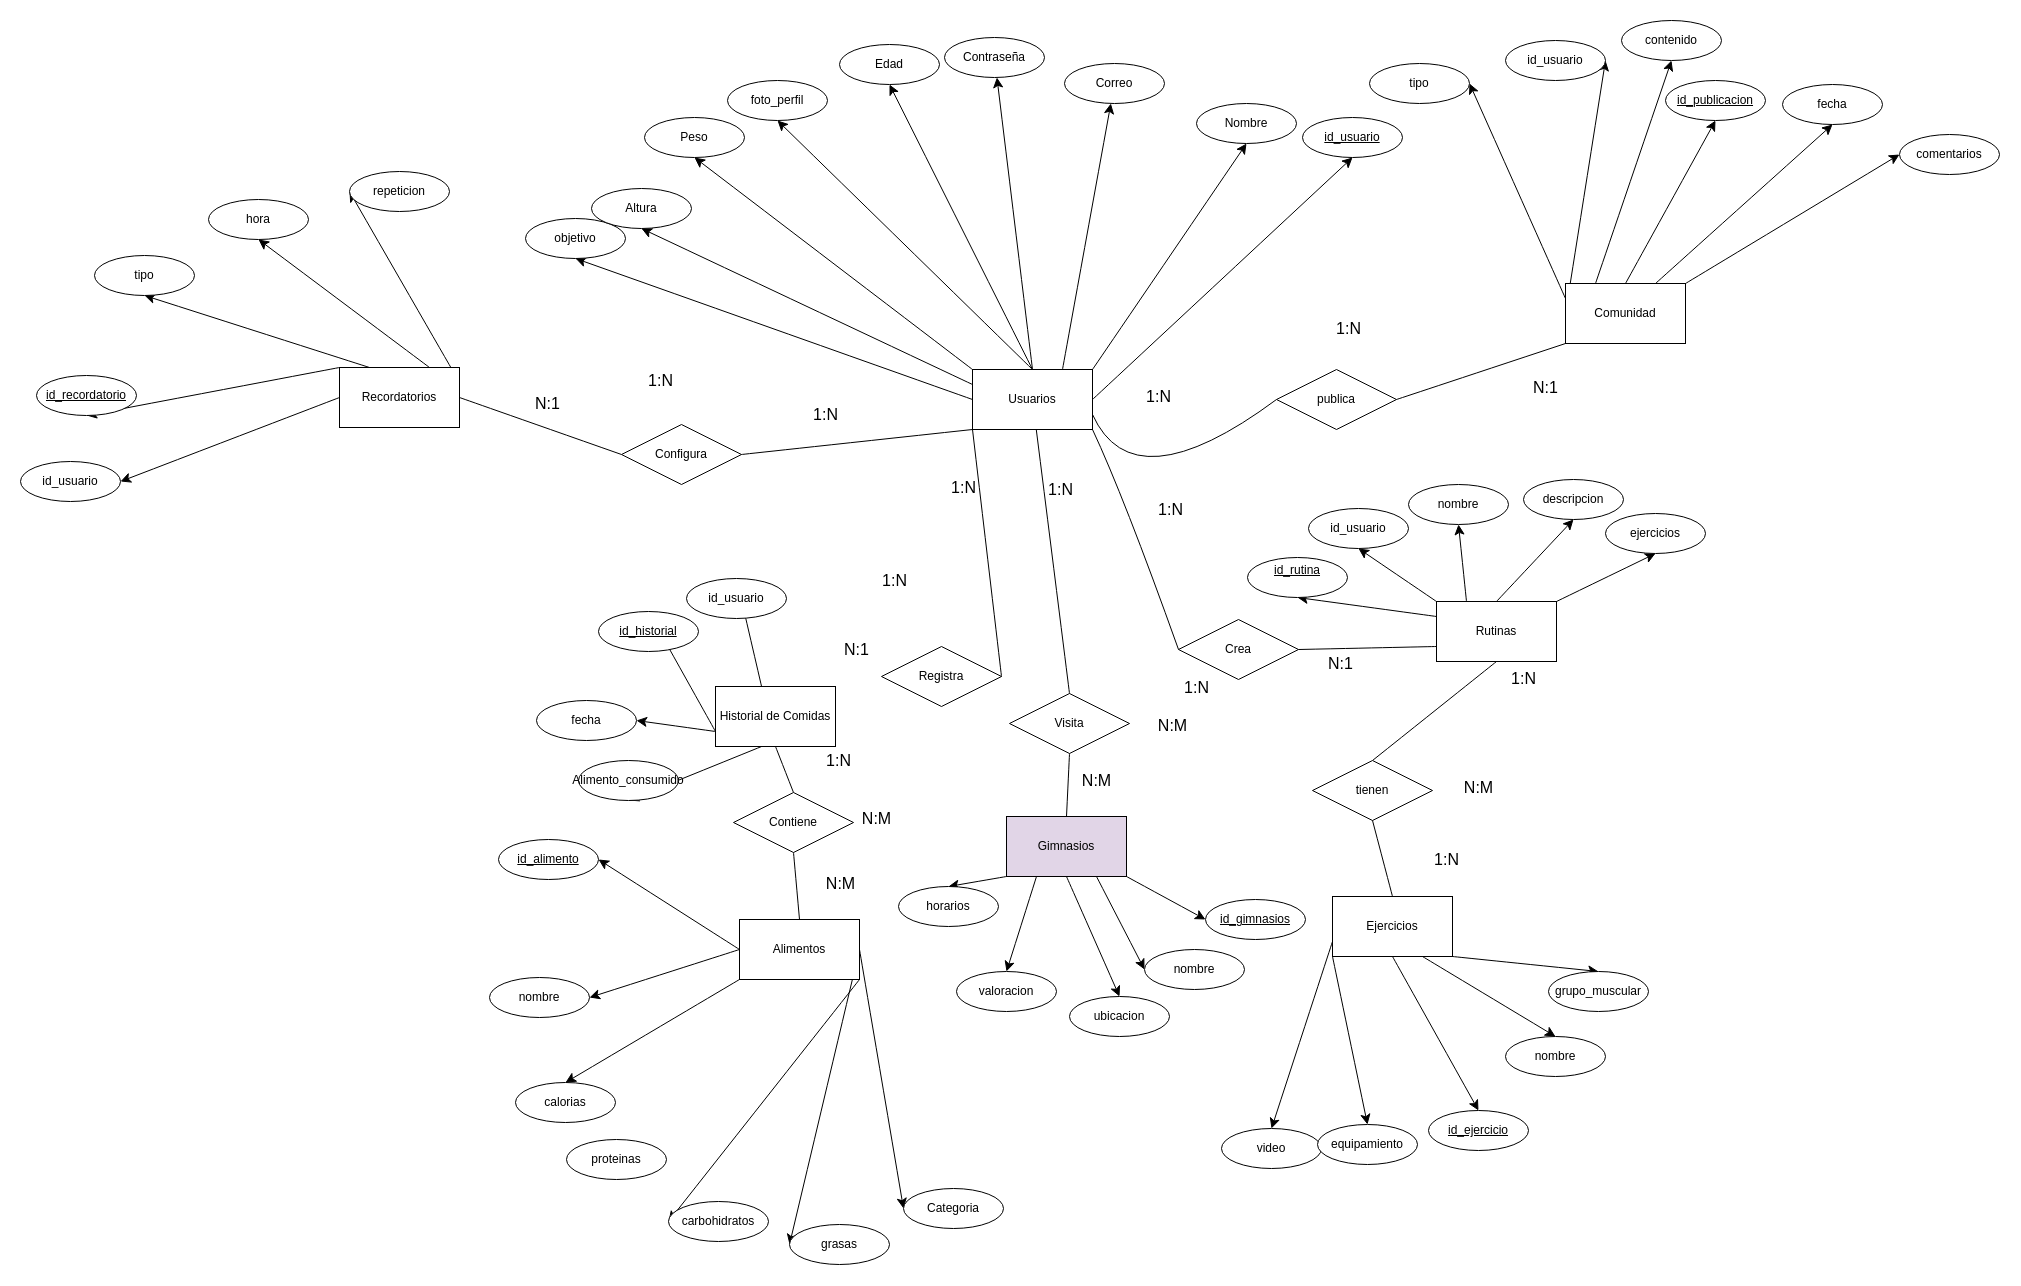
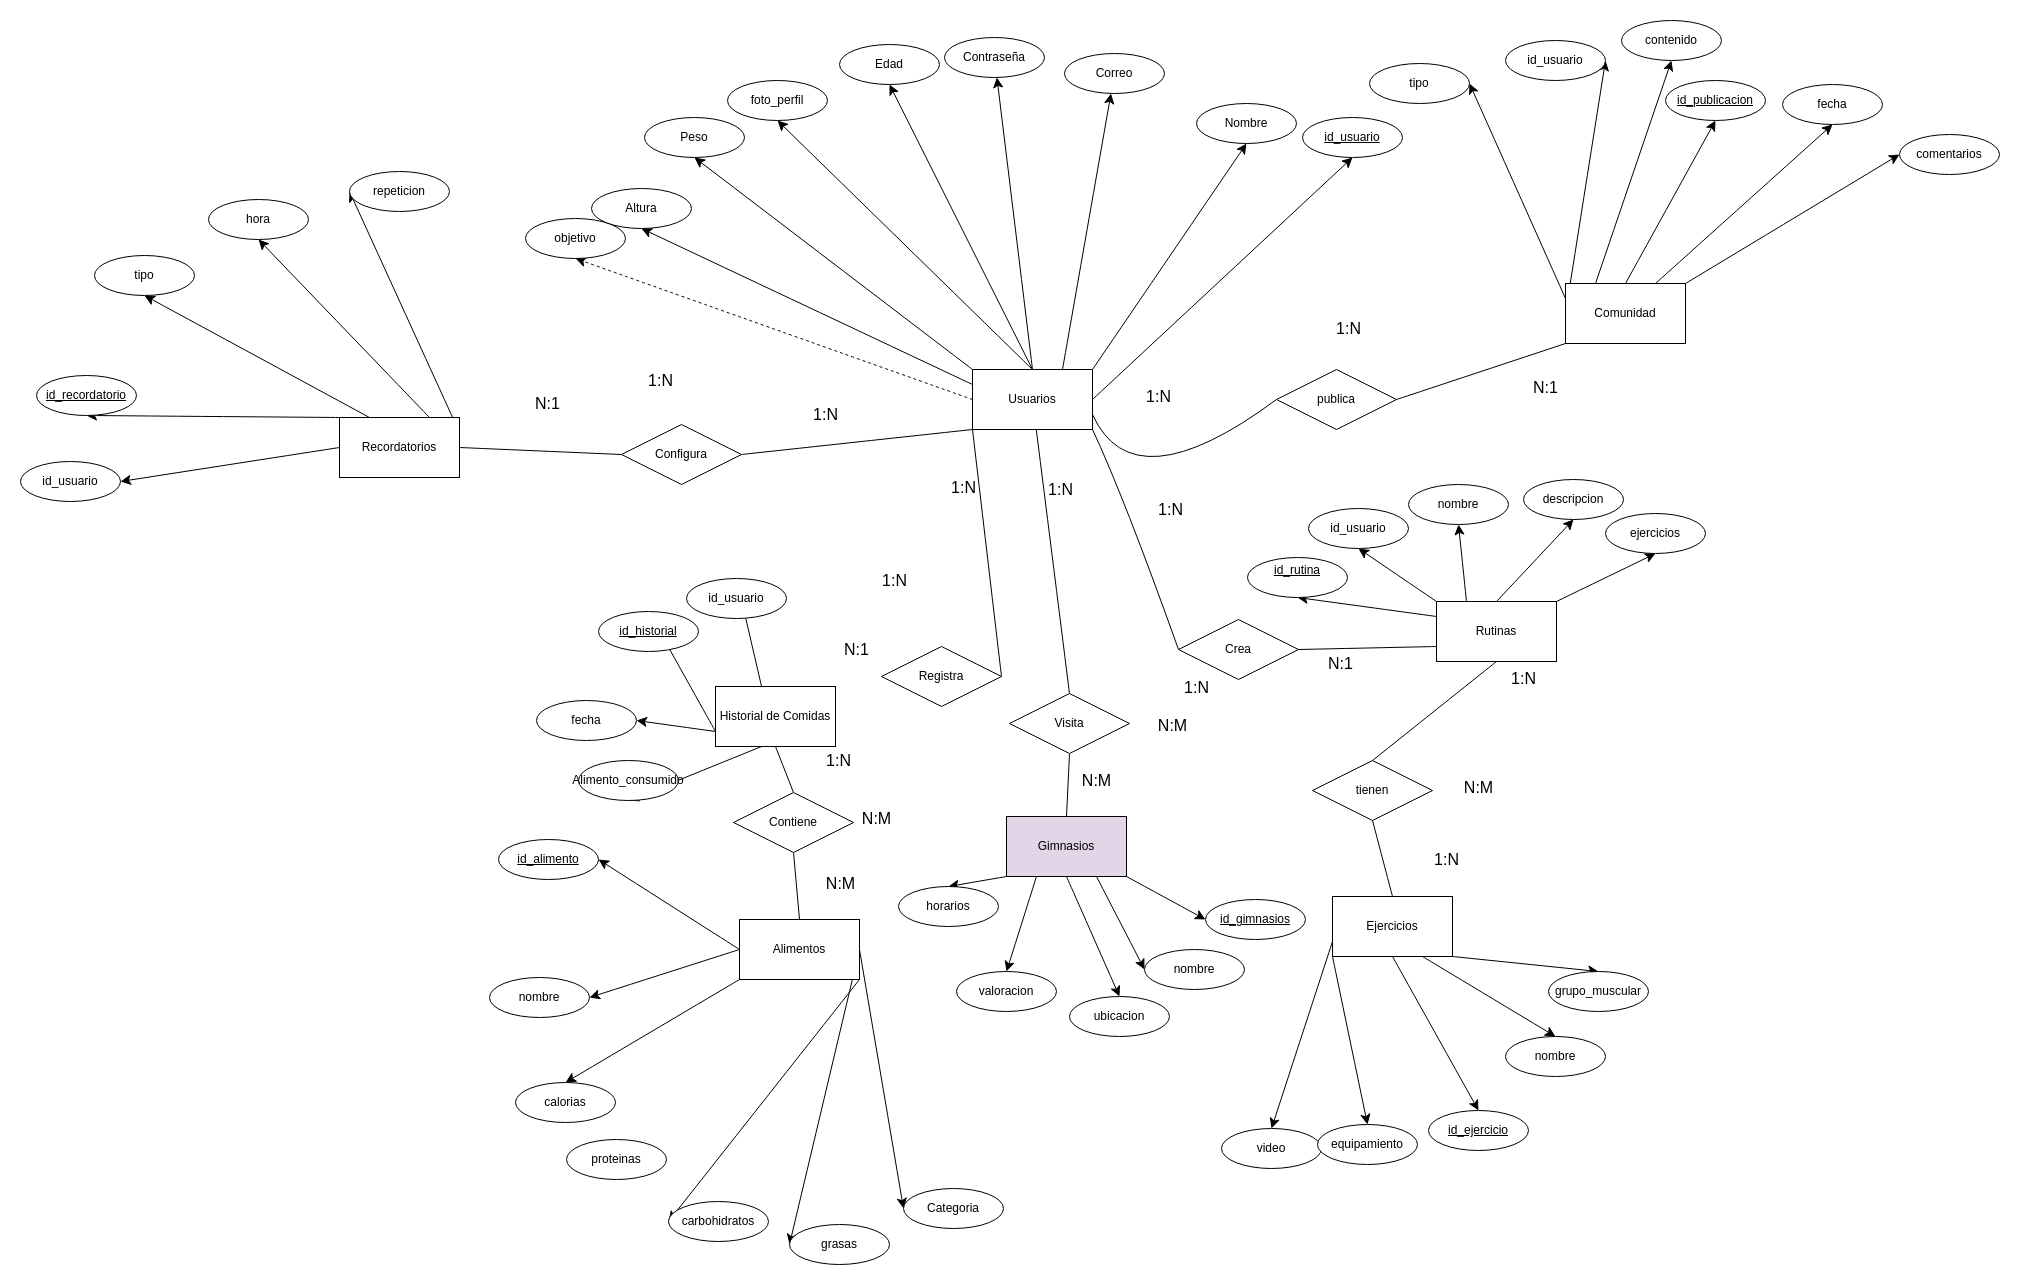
node "Correo": moved (1115, 84) -> (1115, 74)
edge "Usuarios" -> "objetivo": style solid -> dashed
node "Recordatorios": moved (400, 398) -> (400, 448)
